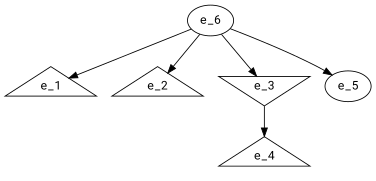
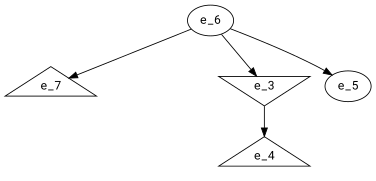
node "e_1": label "e_1" -> "e_7"
node "e_2": removed
